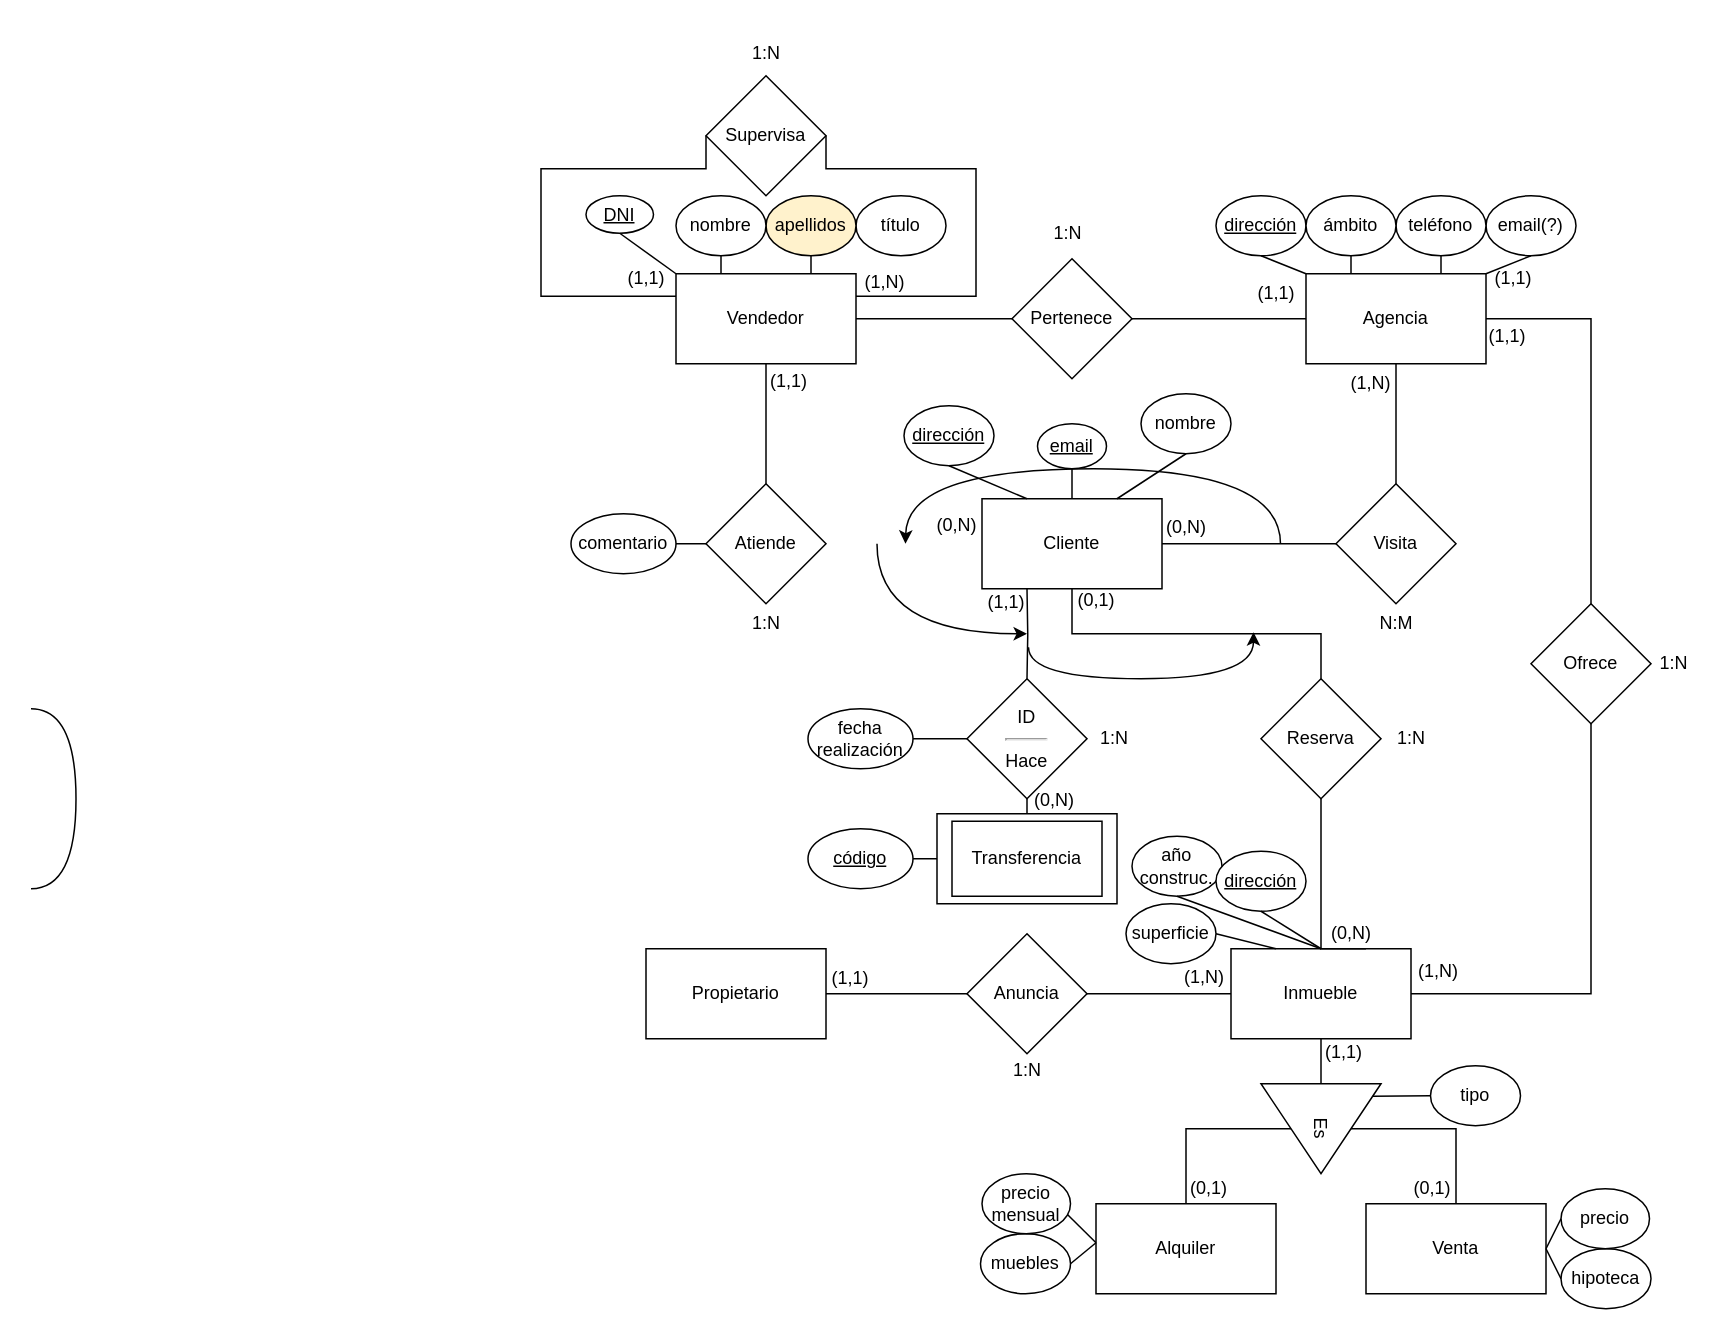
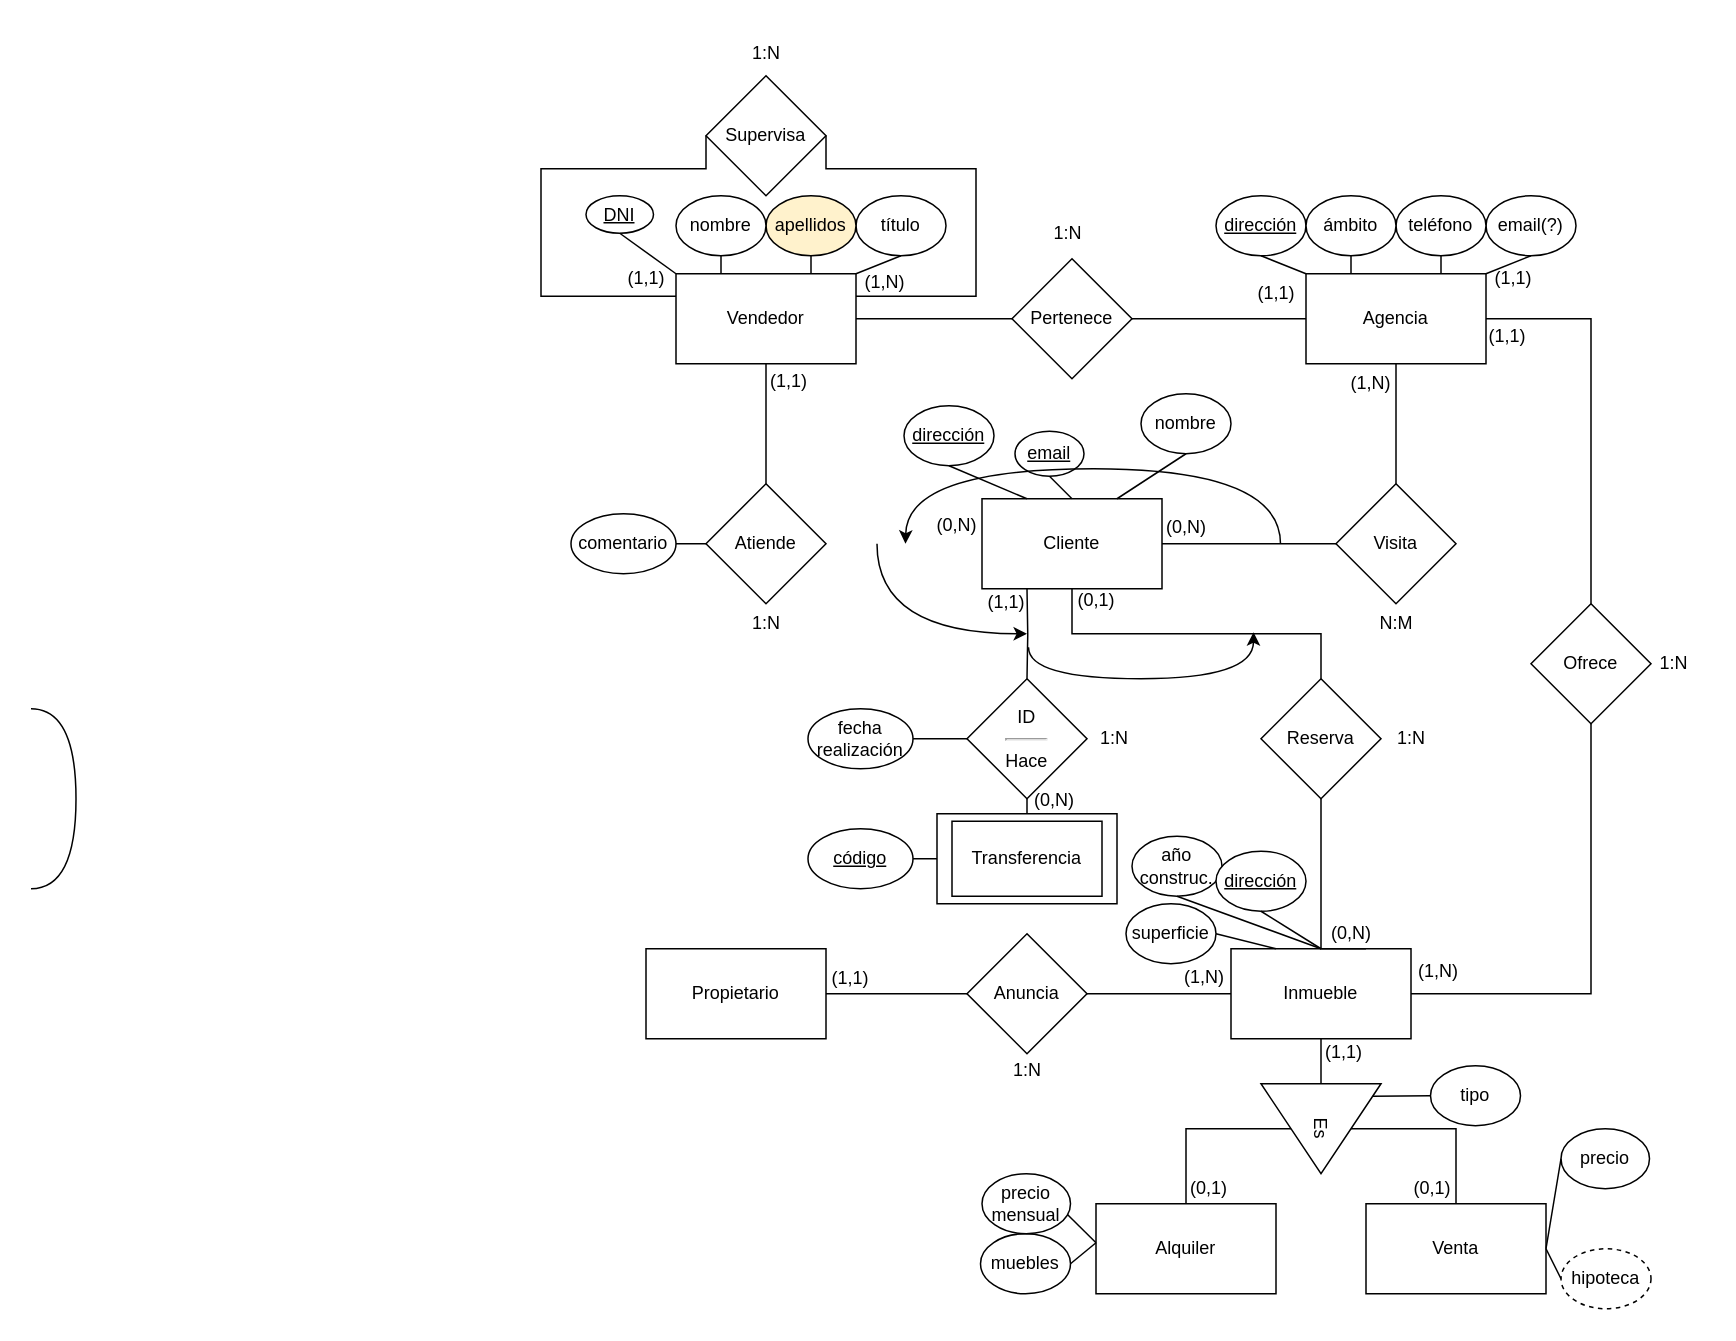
edge "título" -- "Vendedor": added
node "email": moved (1072, 446) -> (1049, 454)
node "precio": moved (1605, 1219) -> (1605, 1159)
node "hipoteca": style solid -> dashed
